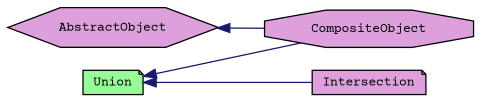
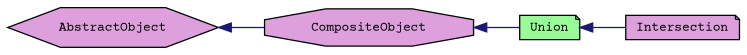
edge "CompositeObject" -> "Union": reversed
